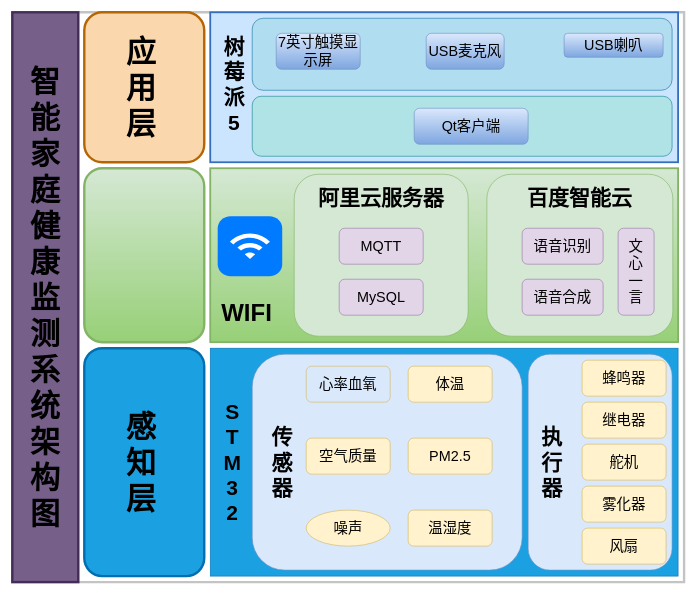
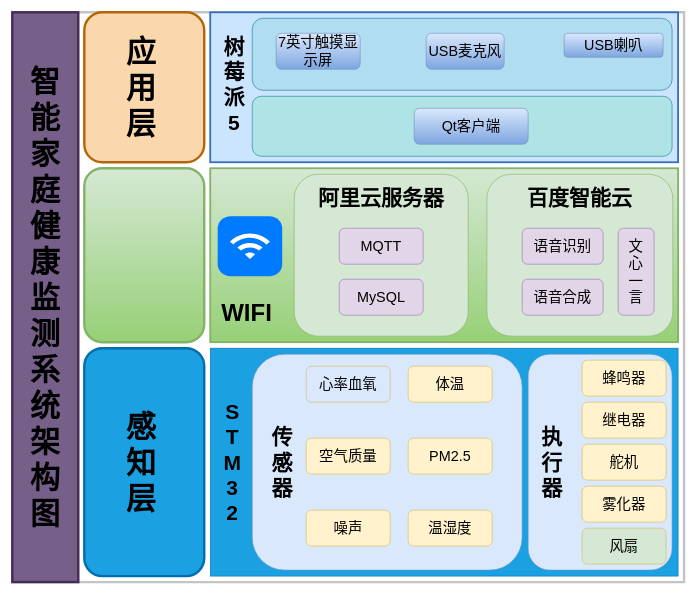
node "噪声": shape ellipse -> rounded rectangle
node "风扇": fillcolor #fff2cc -> #d5e8d4
